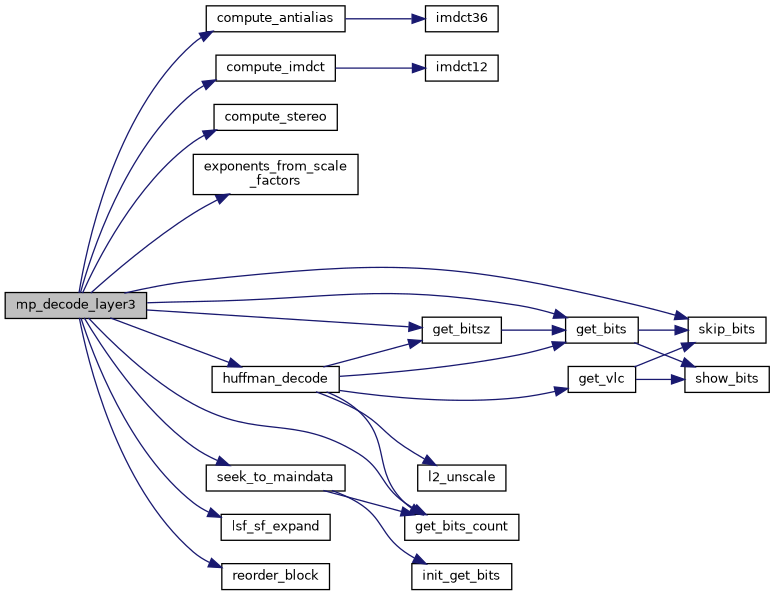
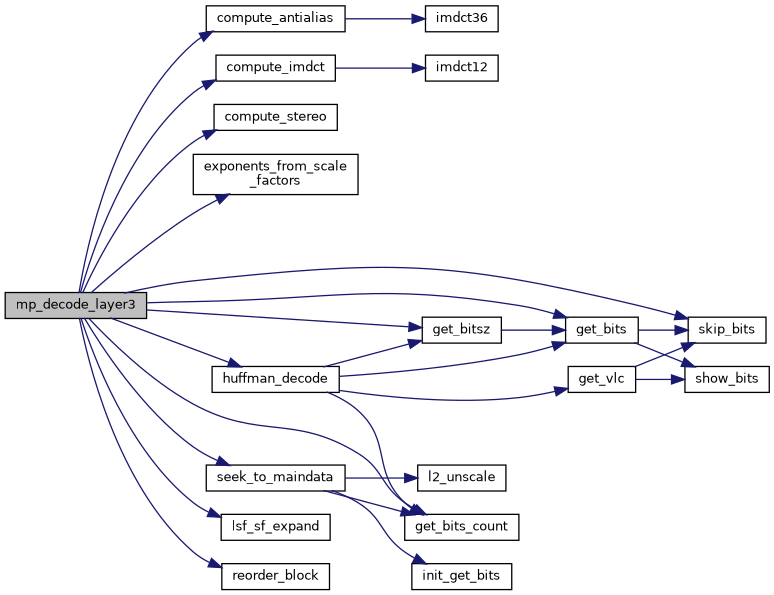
edge "huffman_decode" -> "l2_unscale": now "seek_to_maindata" -> "l2_unscale"
